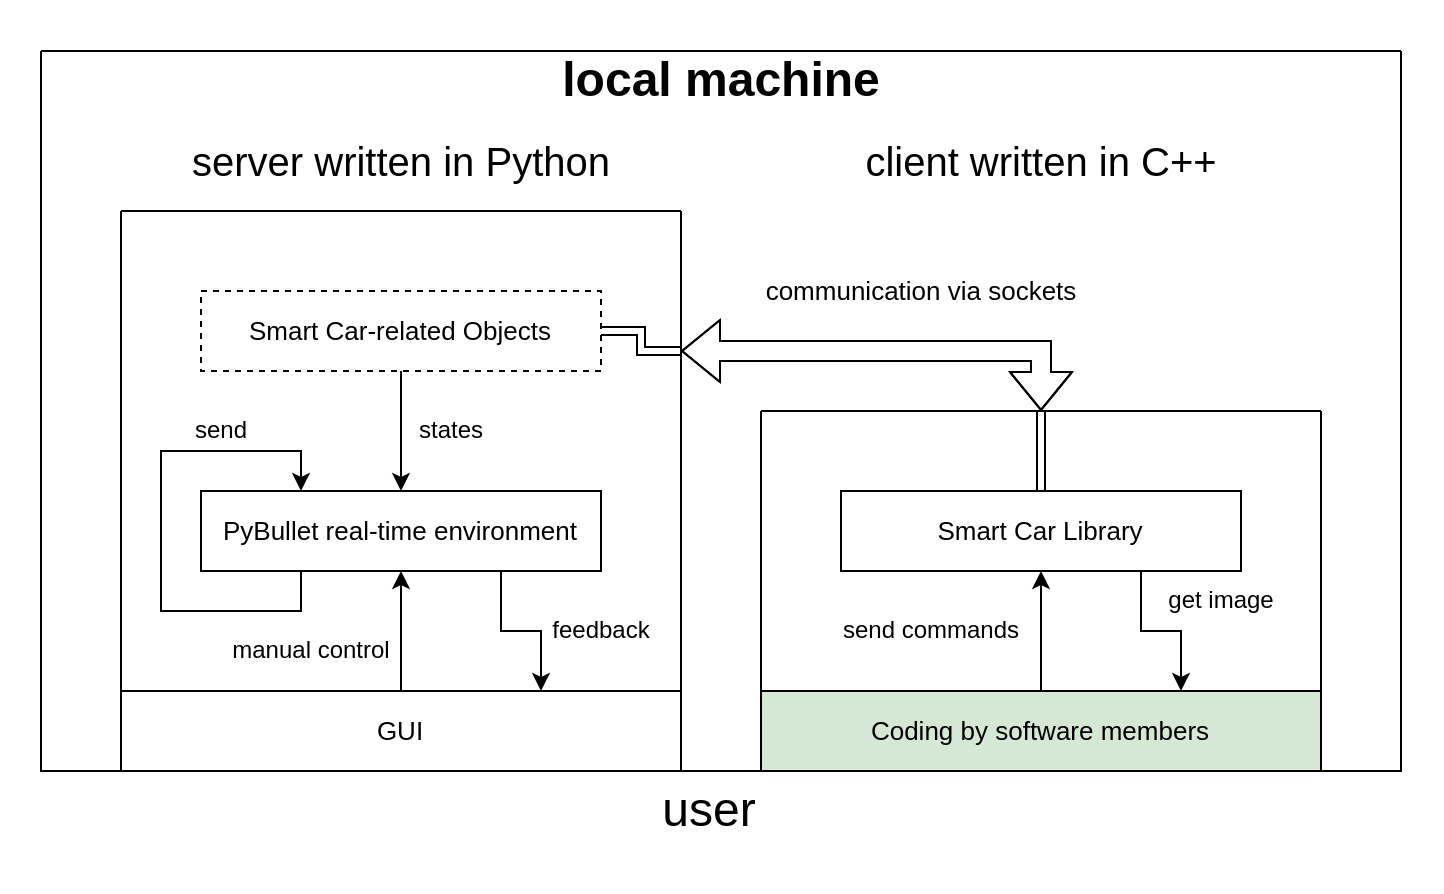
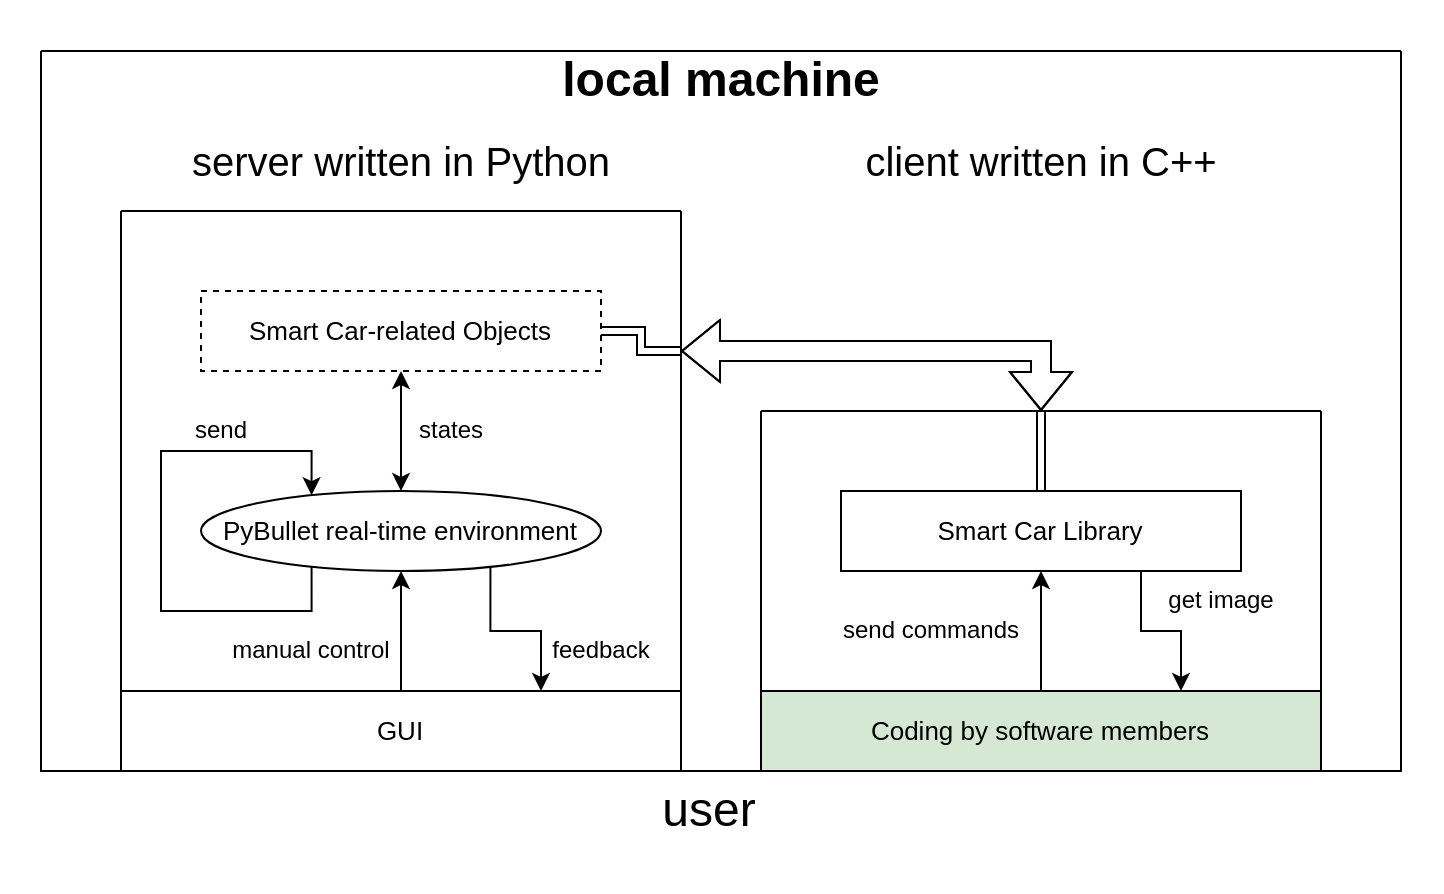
node "communication via sockets": removed
edge "Smart Car-related Objects" -> "PyBullet real-time environment": arrowhead none -> classic
node "PyBullet real-time environment": shape rectangle -> ellipse
node "feedback": moved (601, 631) -> (601, 651)
